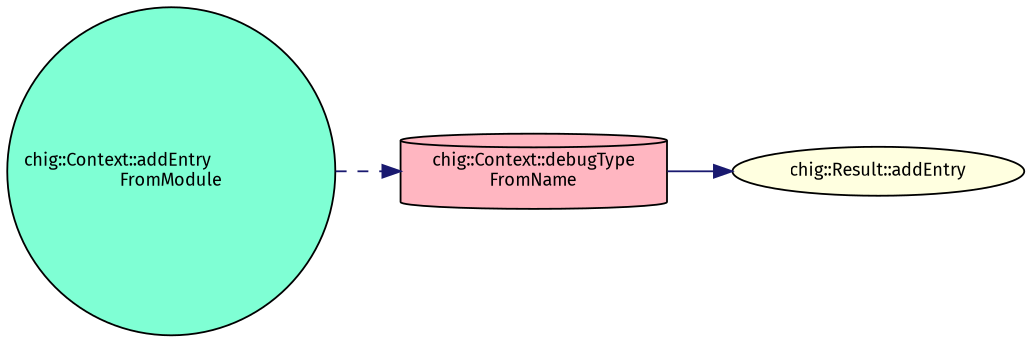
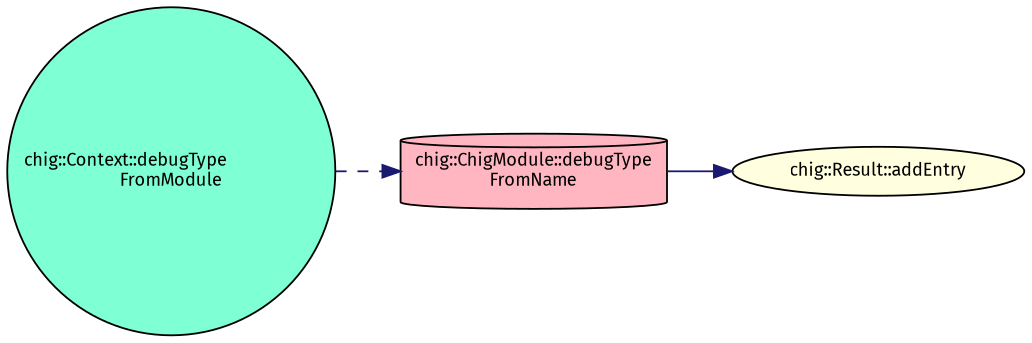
node "chig::Context::addEntry FromModule": label "chig::Context::addEntry FromModule" -> "chig::Context::debugType FromModule"
node "chig::Context::debugType FromName": label "chig::Context::debugType FromName" -> "chig::ChigModule::debugType FromName"
